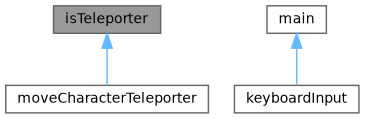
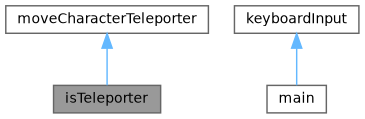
edge "moveCharacterTeleporter" -> "isTeleporter": reversed
edge "keyboardInput" -> "main": reversed
